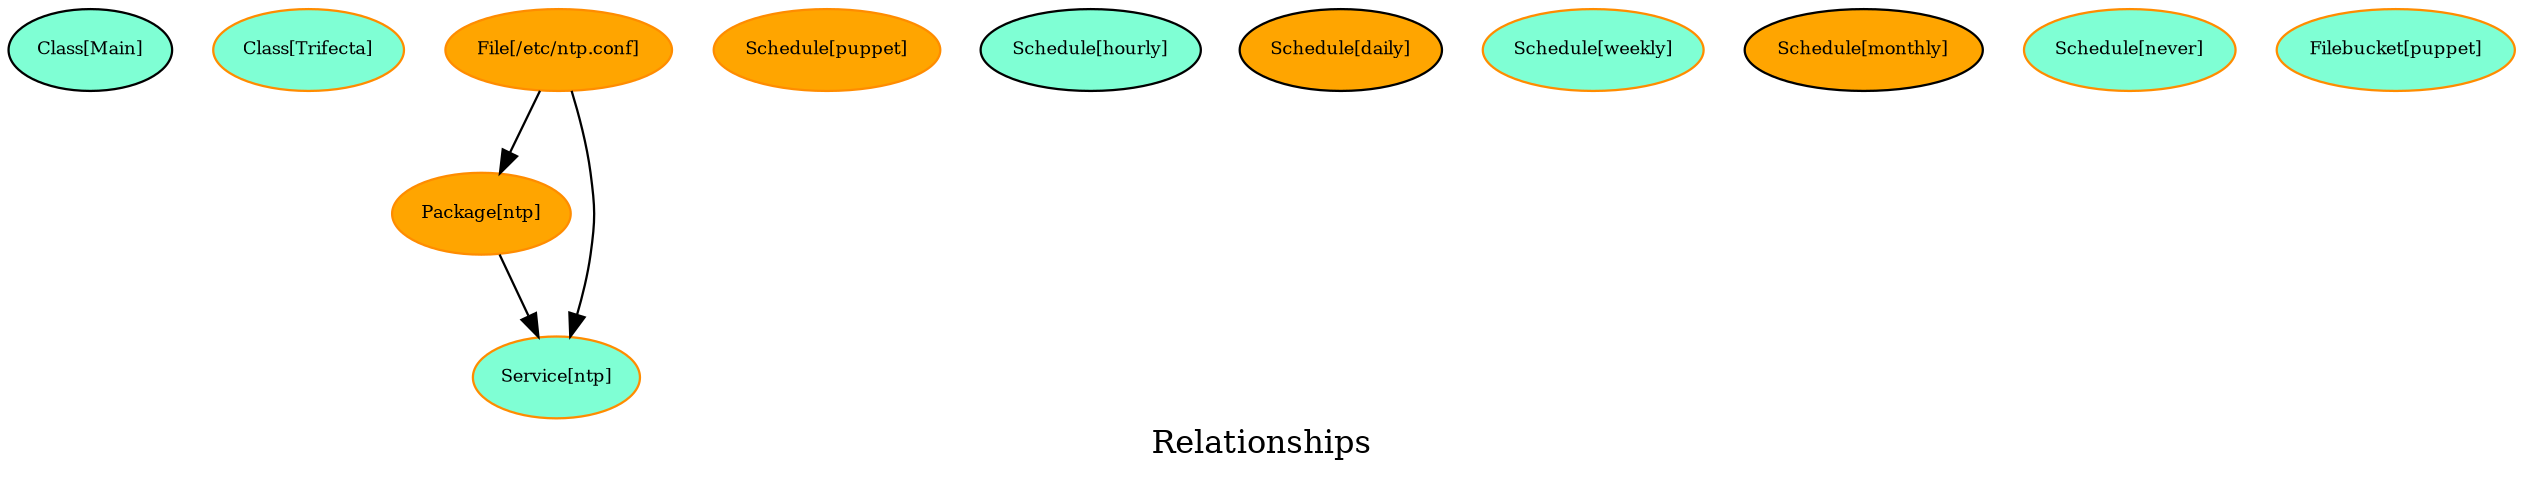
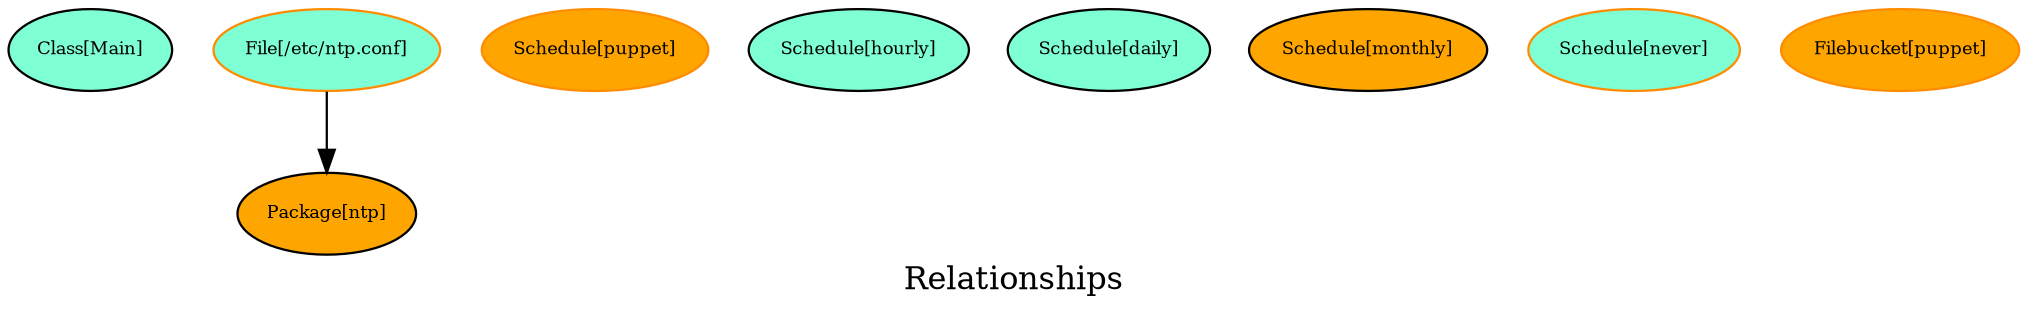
node "Class[Trifecta]": removed
node "File[/etc/ntp.conf]": fillcolor orange -> aquamarine
node "Schedule[daily]": fillcolor orange -> aquamarine
node "Schedule[weekly]": removed
node "Filebucket[puppet]": fillcolor aquamarine -> orange
node "Package[ntp]": color darkorange -> black
node "Service[ntp]": removed
